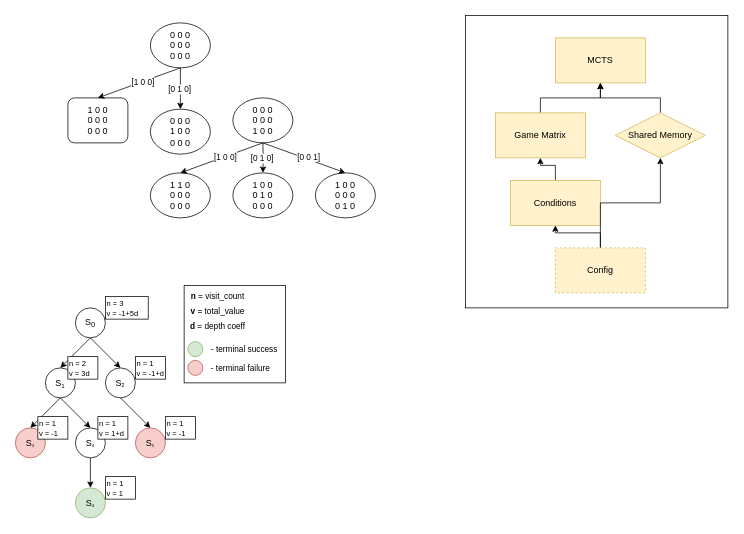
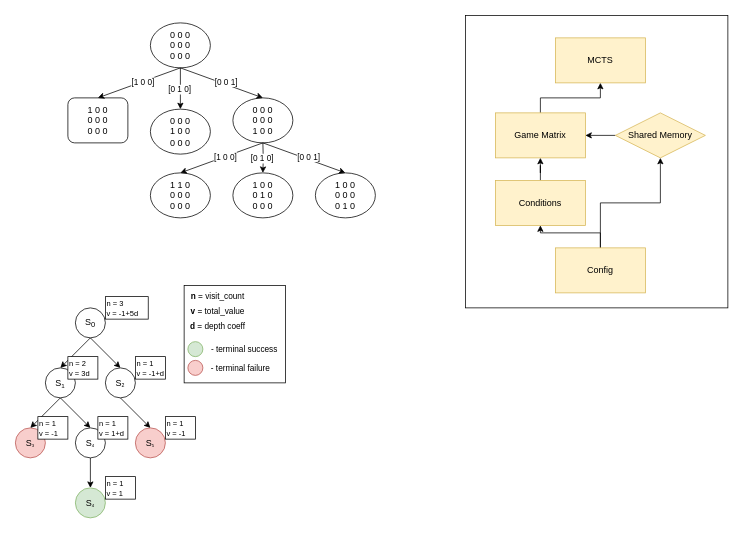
edge "0 0 0 0 0 0 0 0 0" -> "0 0 0 0 0 0 1 0 0": added, label "[0 0 1]"
edge "Shared Memory" -> "MCTS": now "Shared Memory" -> "Game Matrix"
node "Conditions": moved (555, 203) -> (540, 203)
node "Config": style dashed -> solid
